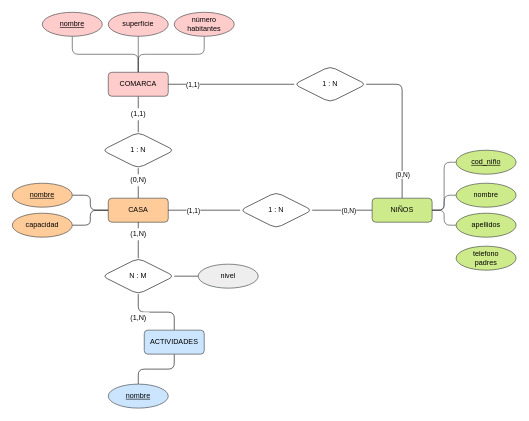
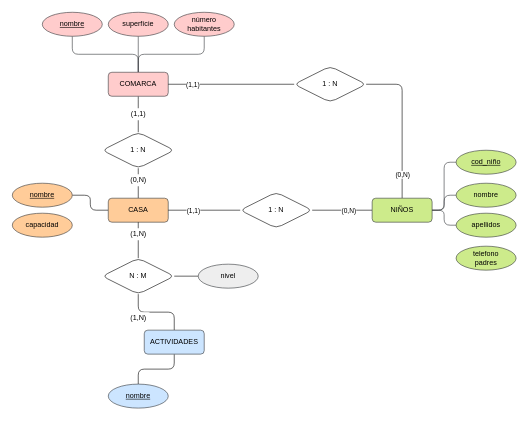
edge "CASA" -- "capacidad": removed
